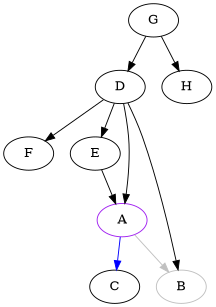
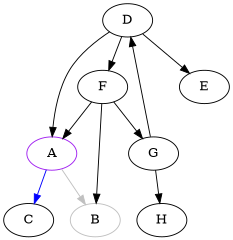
edge "F" -> "G": added
edge "D" -> "B": now "F" -> "B"
edge "E" -> "A": now "F" -> "A"
